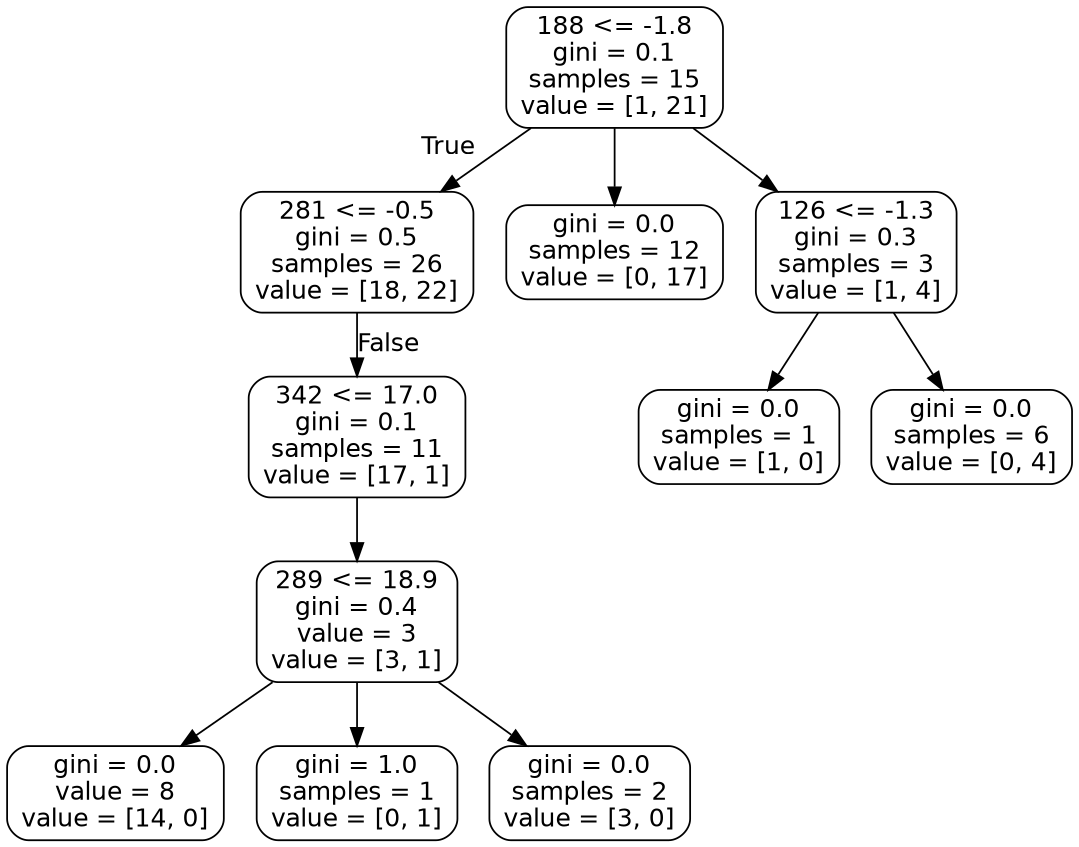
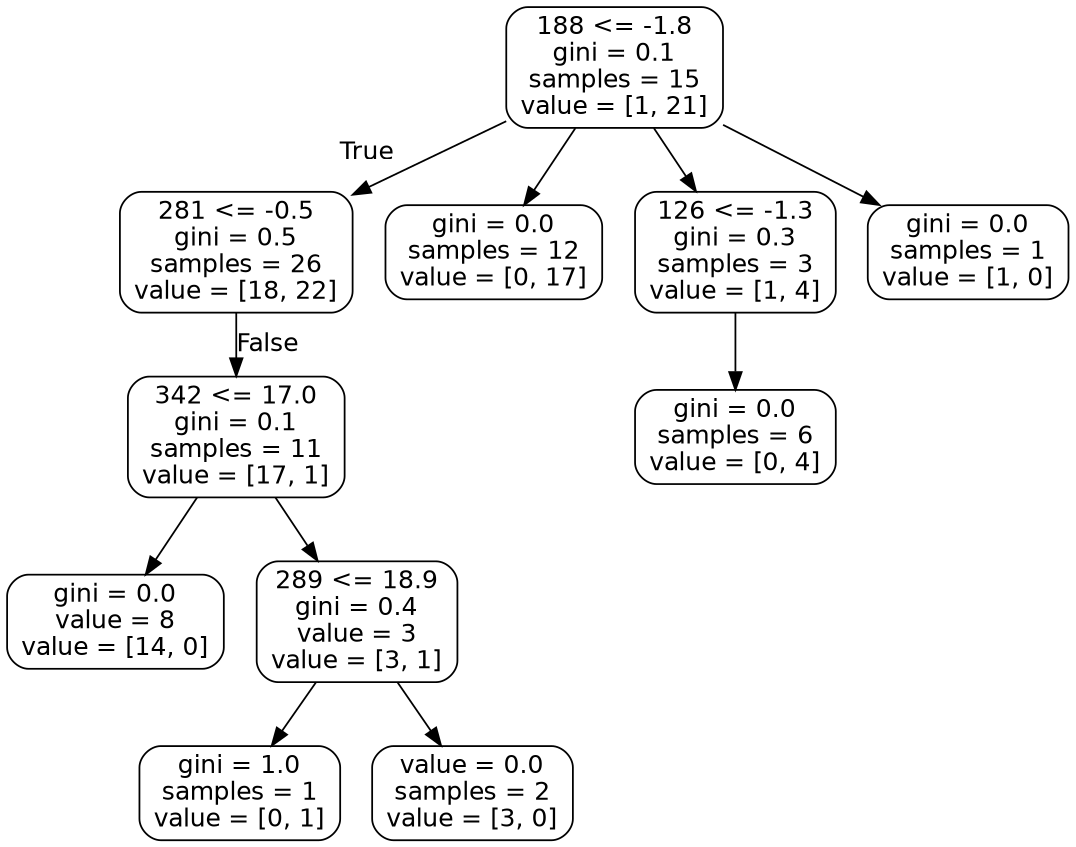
edge "126 <= -1.3 gini = 0.3 samples = 3 value = [1, 4]" -> "gini = 0.0 samples = 1 value = [1, 0]": now "188 <= -1.8 gini = 0.1 samples = 15 value = [1, 21]" -> "gini = 0.0 samples = 1 value = [1, 0]"
edge "289 <= 18.9 gini = 0.4 value = 3 value = [3, 1]" -> "gini = 0.0 value = 8 value = [14, 0]": now "342 <= 17.0 gini = 0.1 samples = 11 value = [17, 1]" -> "gini = 0.0 value = 8 value = [14, 0]"
node "gini = 0.0 samples = 2 value = [3, 0]": label "gini = 0.0 samples = 2 value = [3, 0]" -> "value = 0.0 samples = 2 value = [3, 0]"
